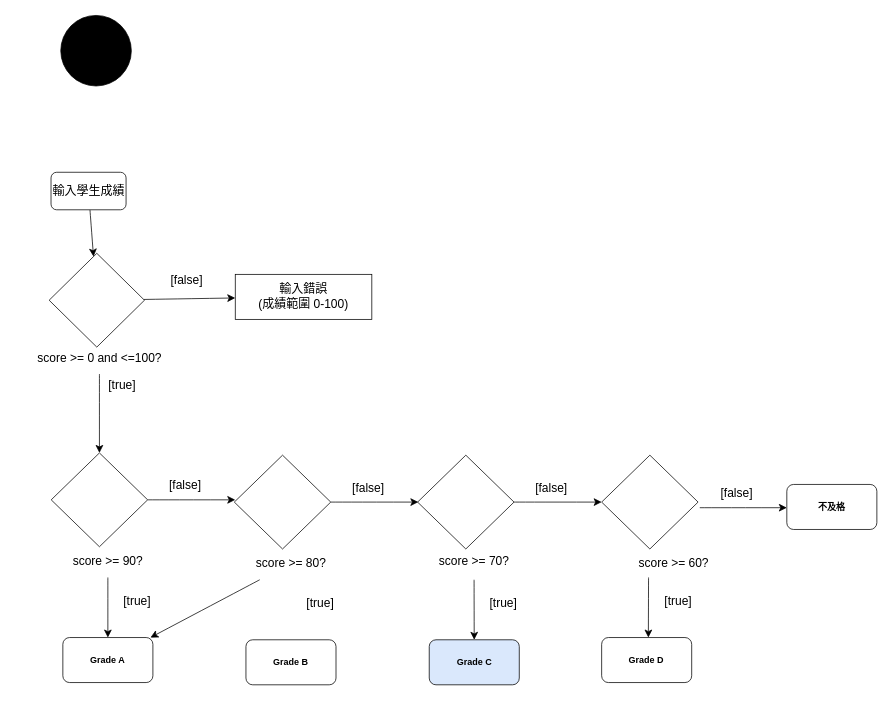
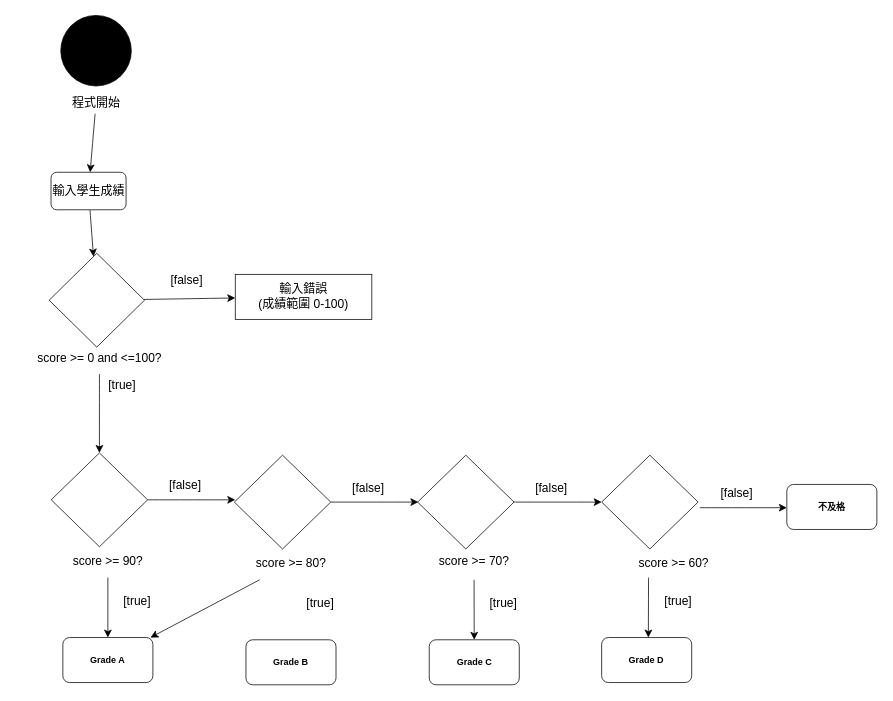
node "程式開始": added
edge "程式開始" -> "輸入學生成績": added
node "Grade C": fillcolor #dae8fc -> #ffffff
